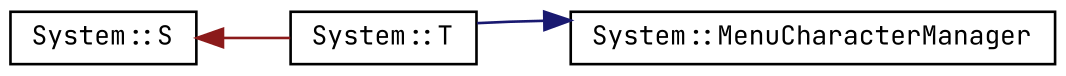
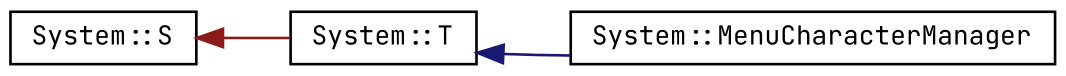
edge "System::T" -> "System::MenuCharacterManager": reversed
